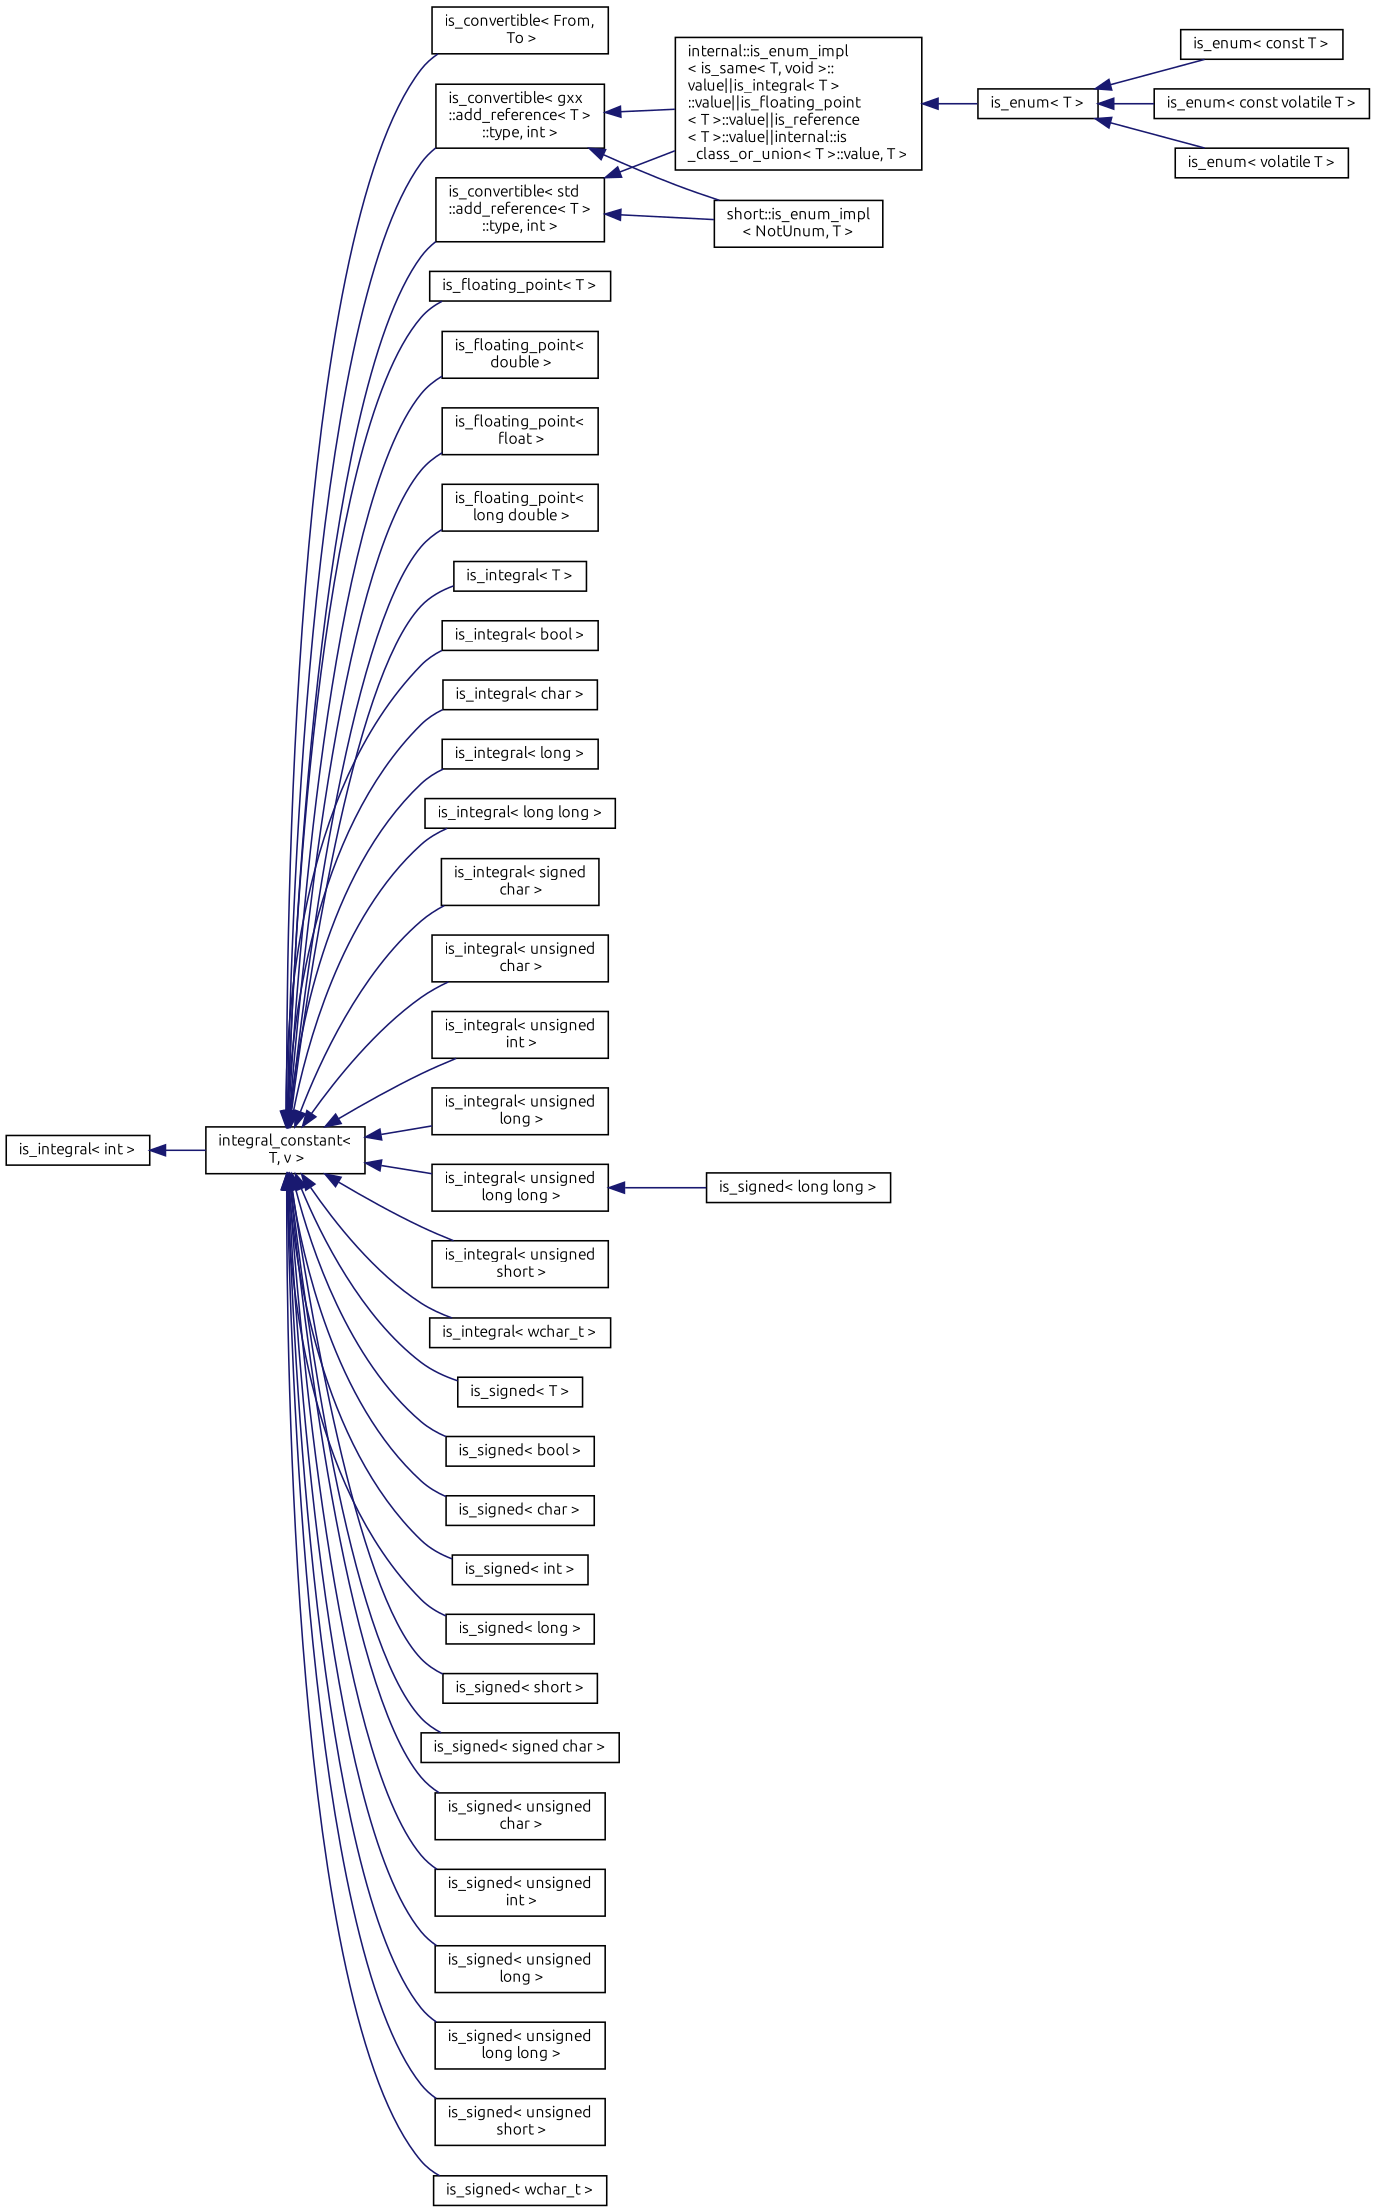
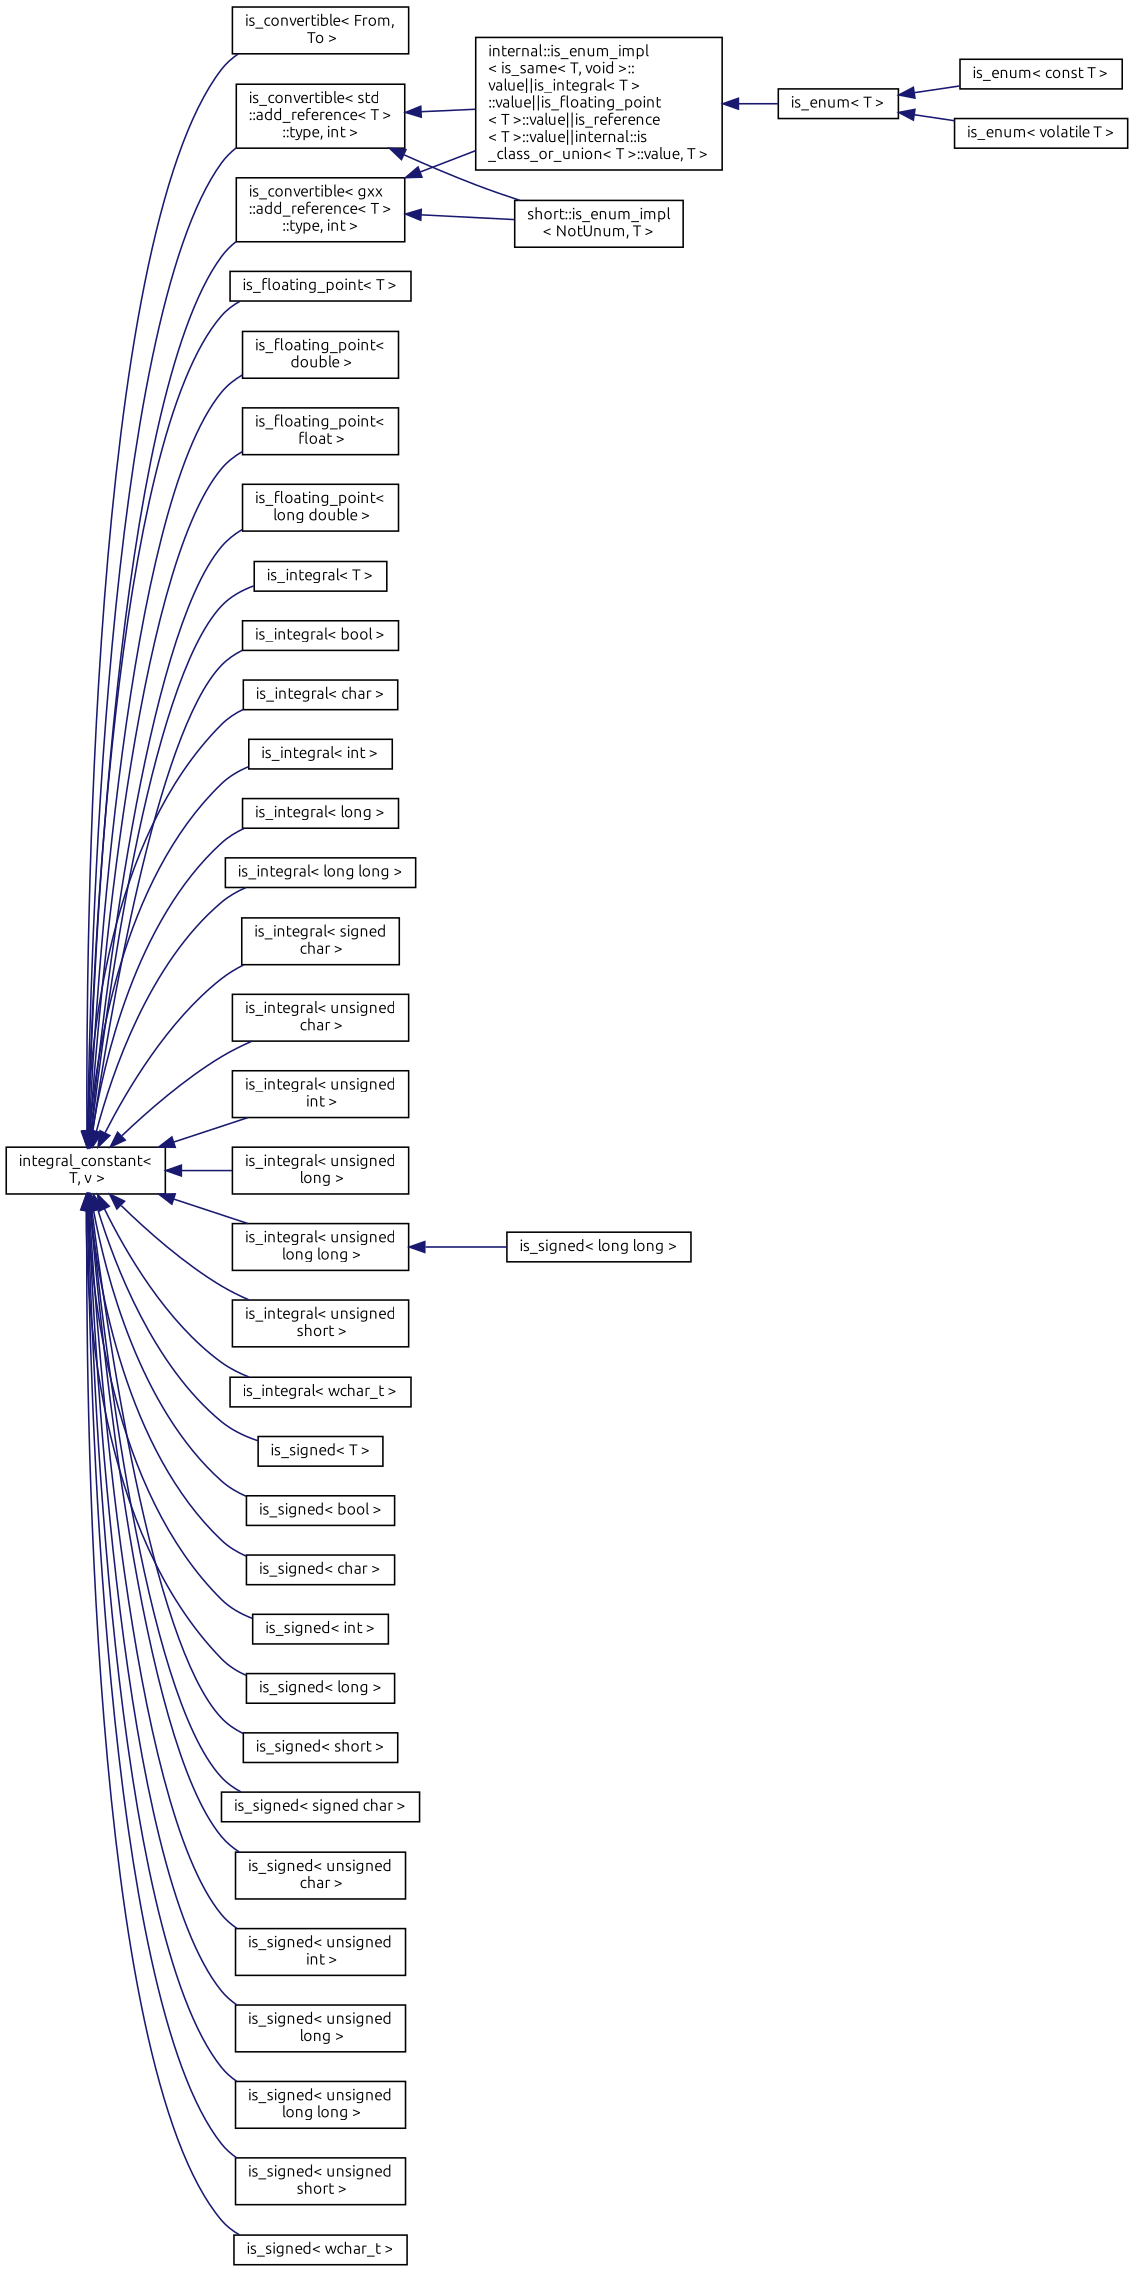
node "is_enum< const volatile T >": removed
edge "integral_constant< T, v >" -> "is_integral< int >": reversed
